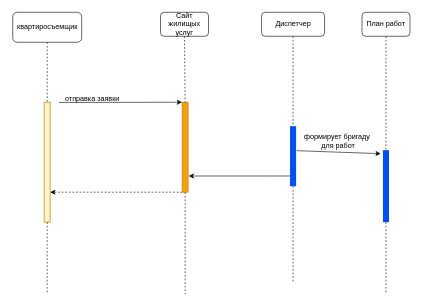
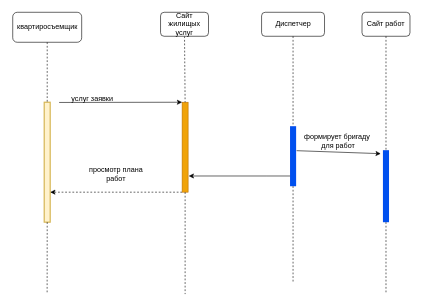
node "План работ": label "План работ" -> "Сайт работ"
node "отправка заявки": label "отправка заявки" -> "услуг заявки"
node "просмотр плана работ": added
